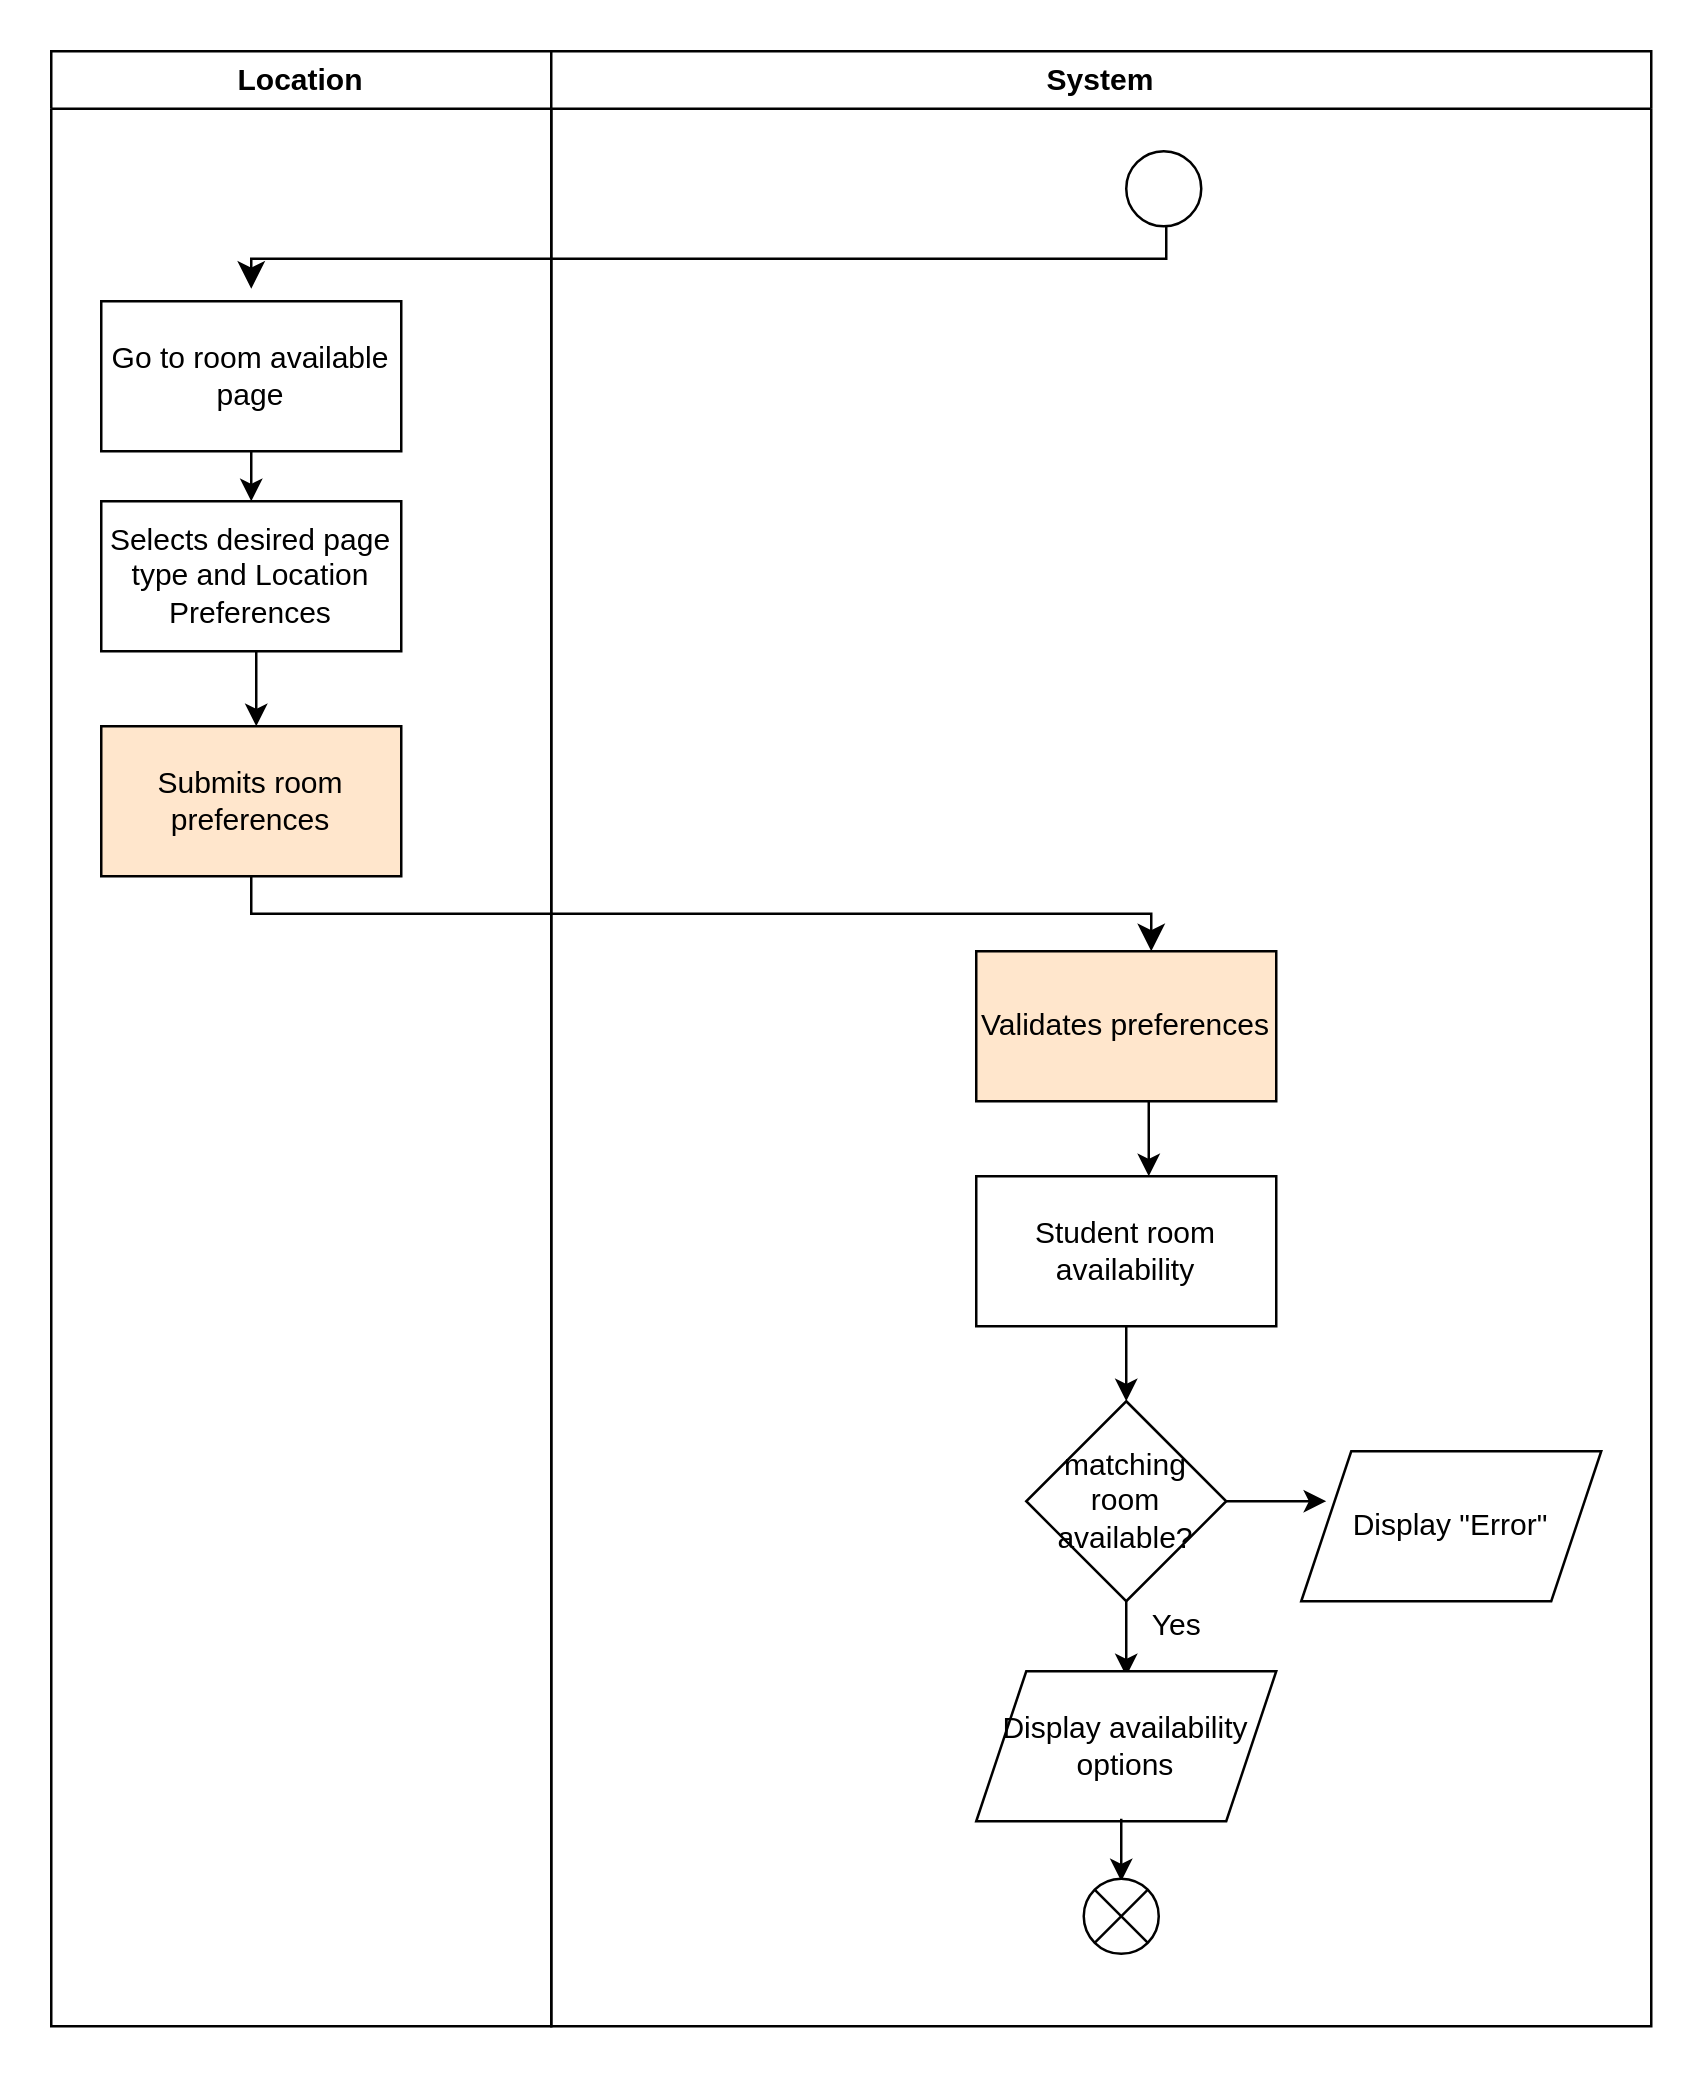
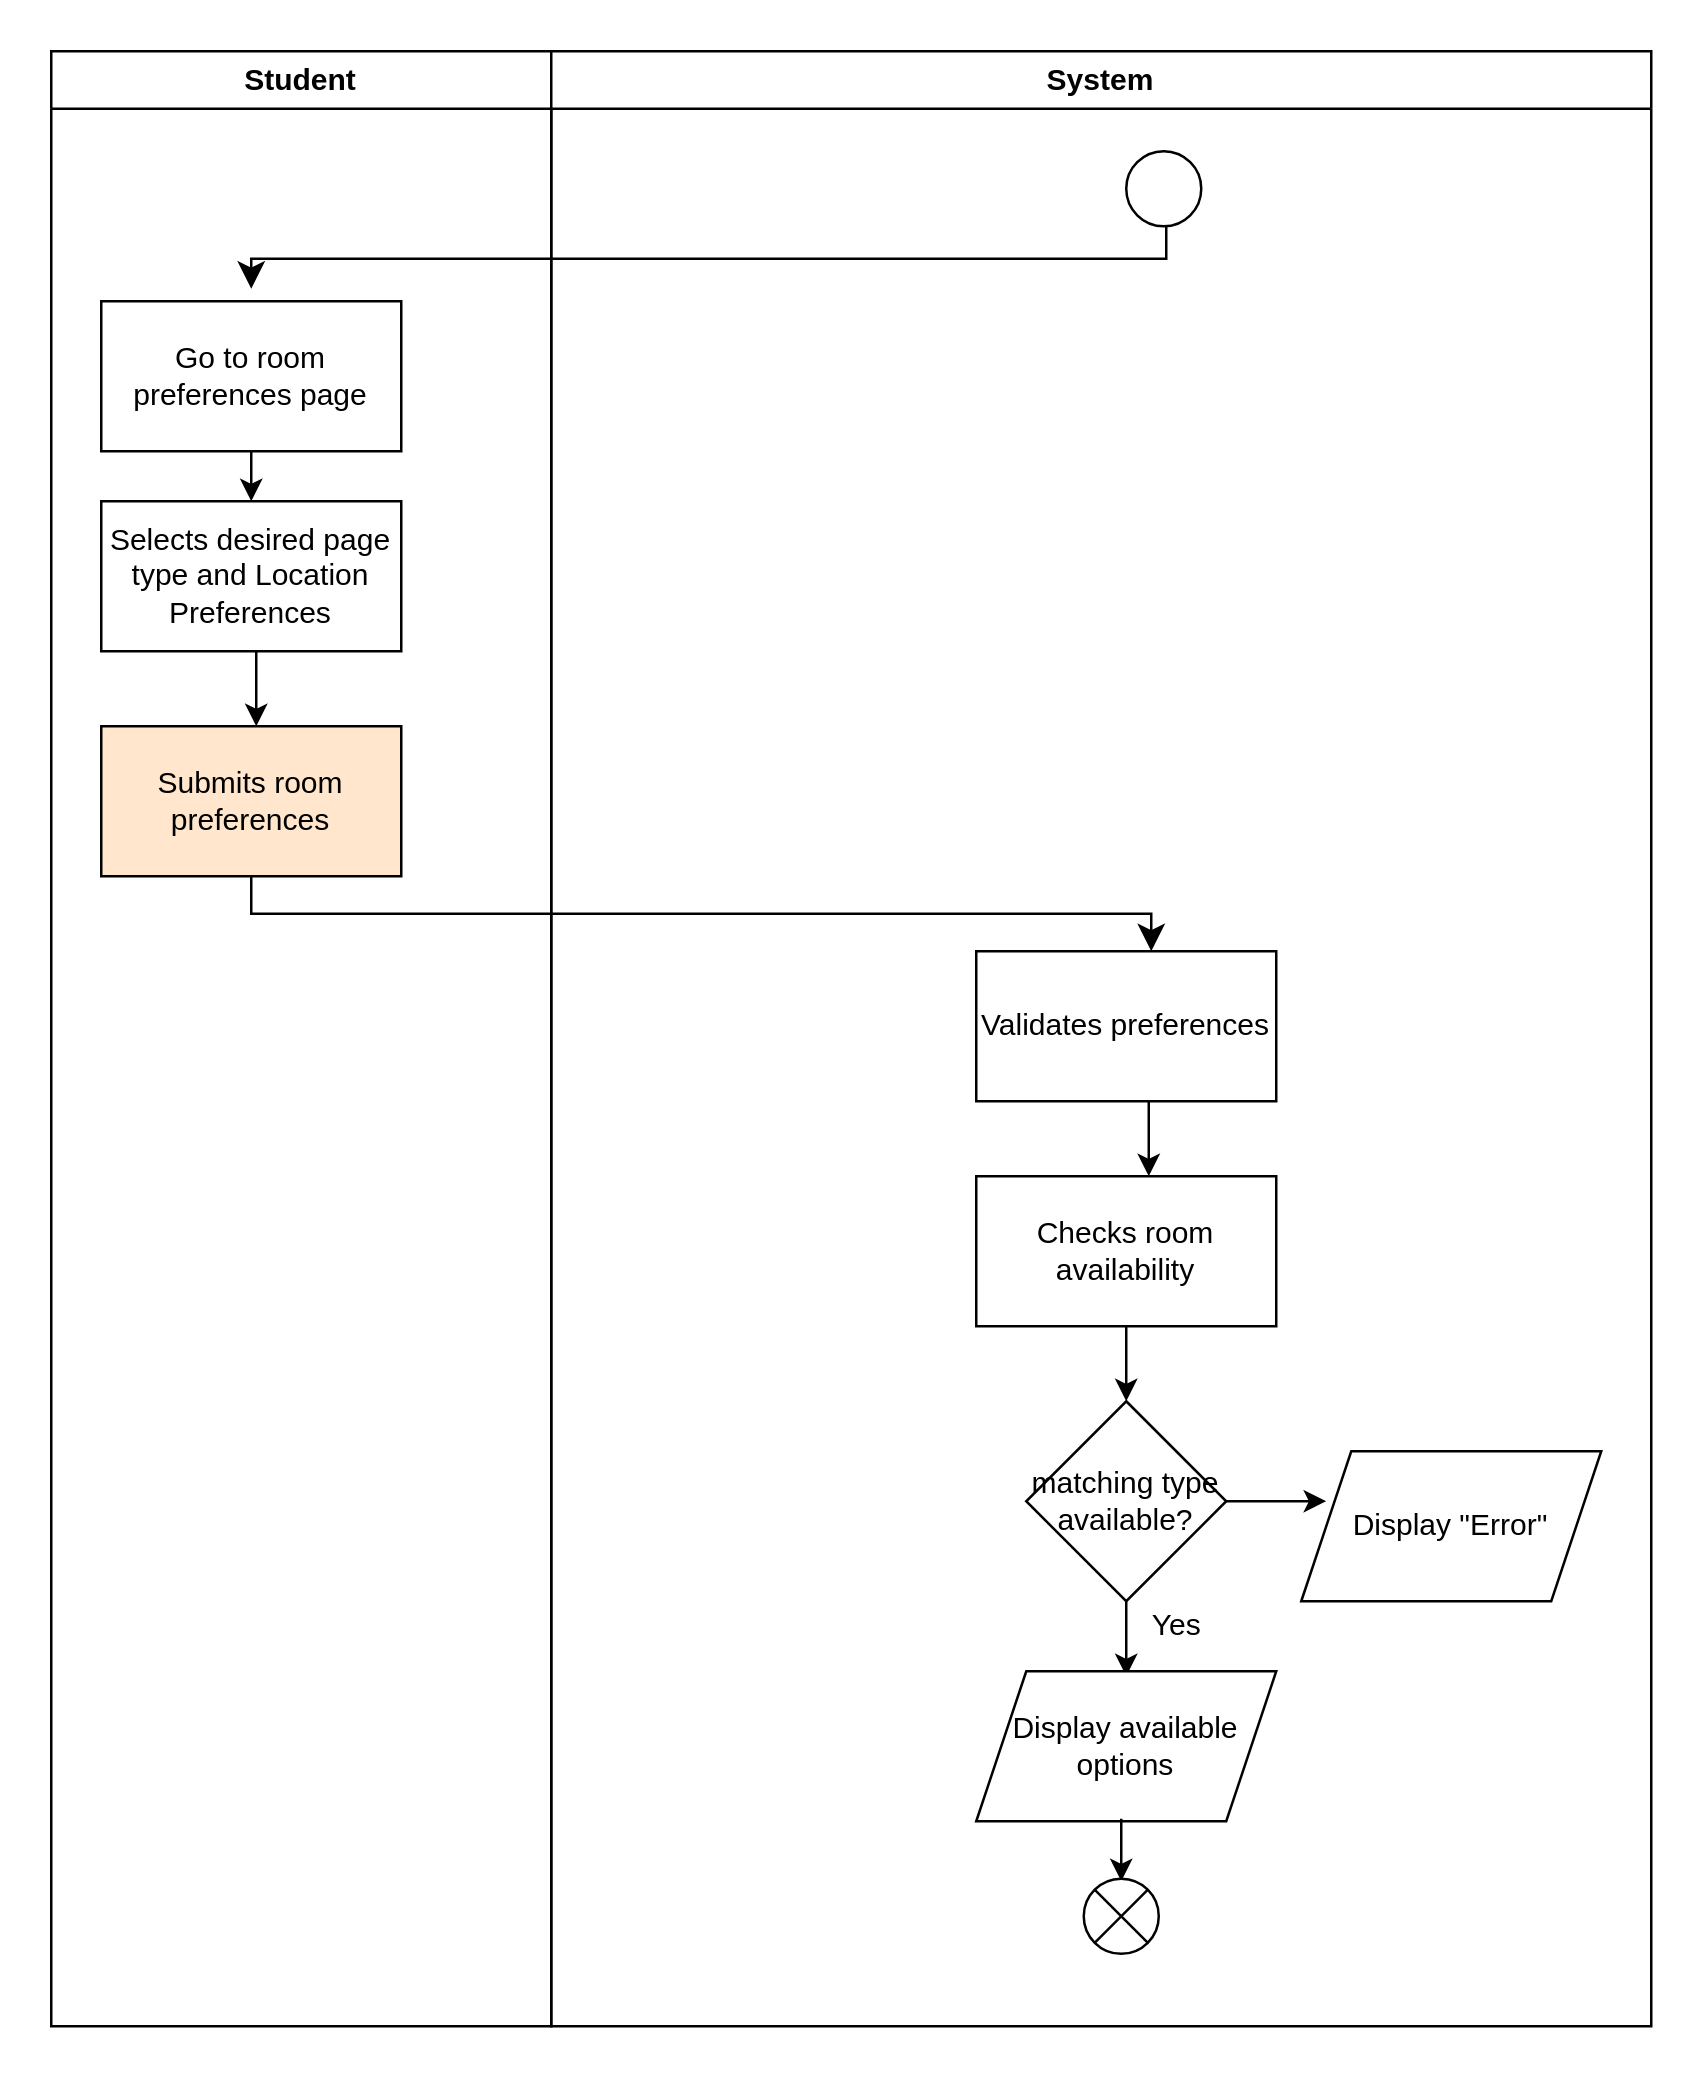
node "Location": label "Location" -> "Student"
node "Go to room available page": label "Go to room available page" -> "Go to room preferences page"
node "Validates preferences": fillcolor #ffe6cc -> #ffffff
node "Student room availability": label "Student room availability" -> "Checks room availability"
node "matching room available?": label "matching room available?" -> "matching type available?"
node "Display availability options": label "Display availability options" -> "Display available options"
